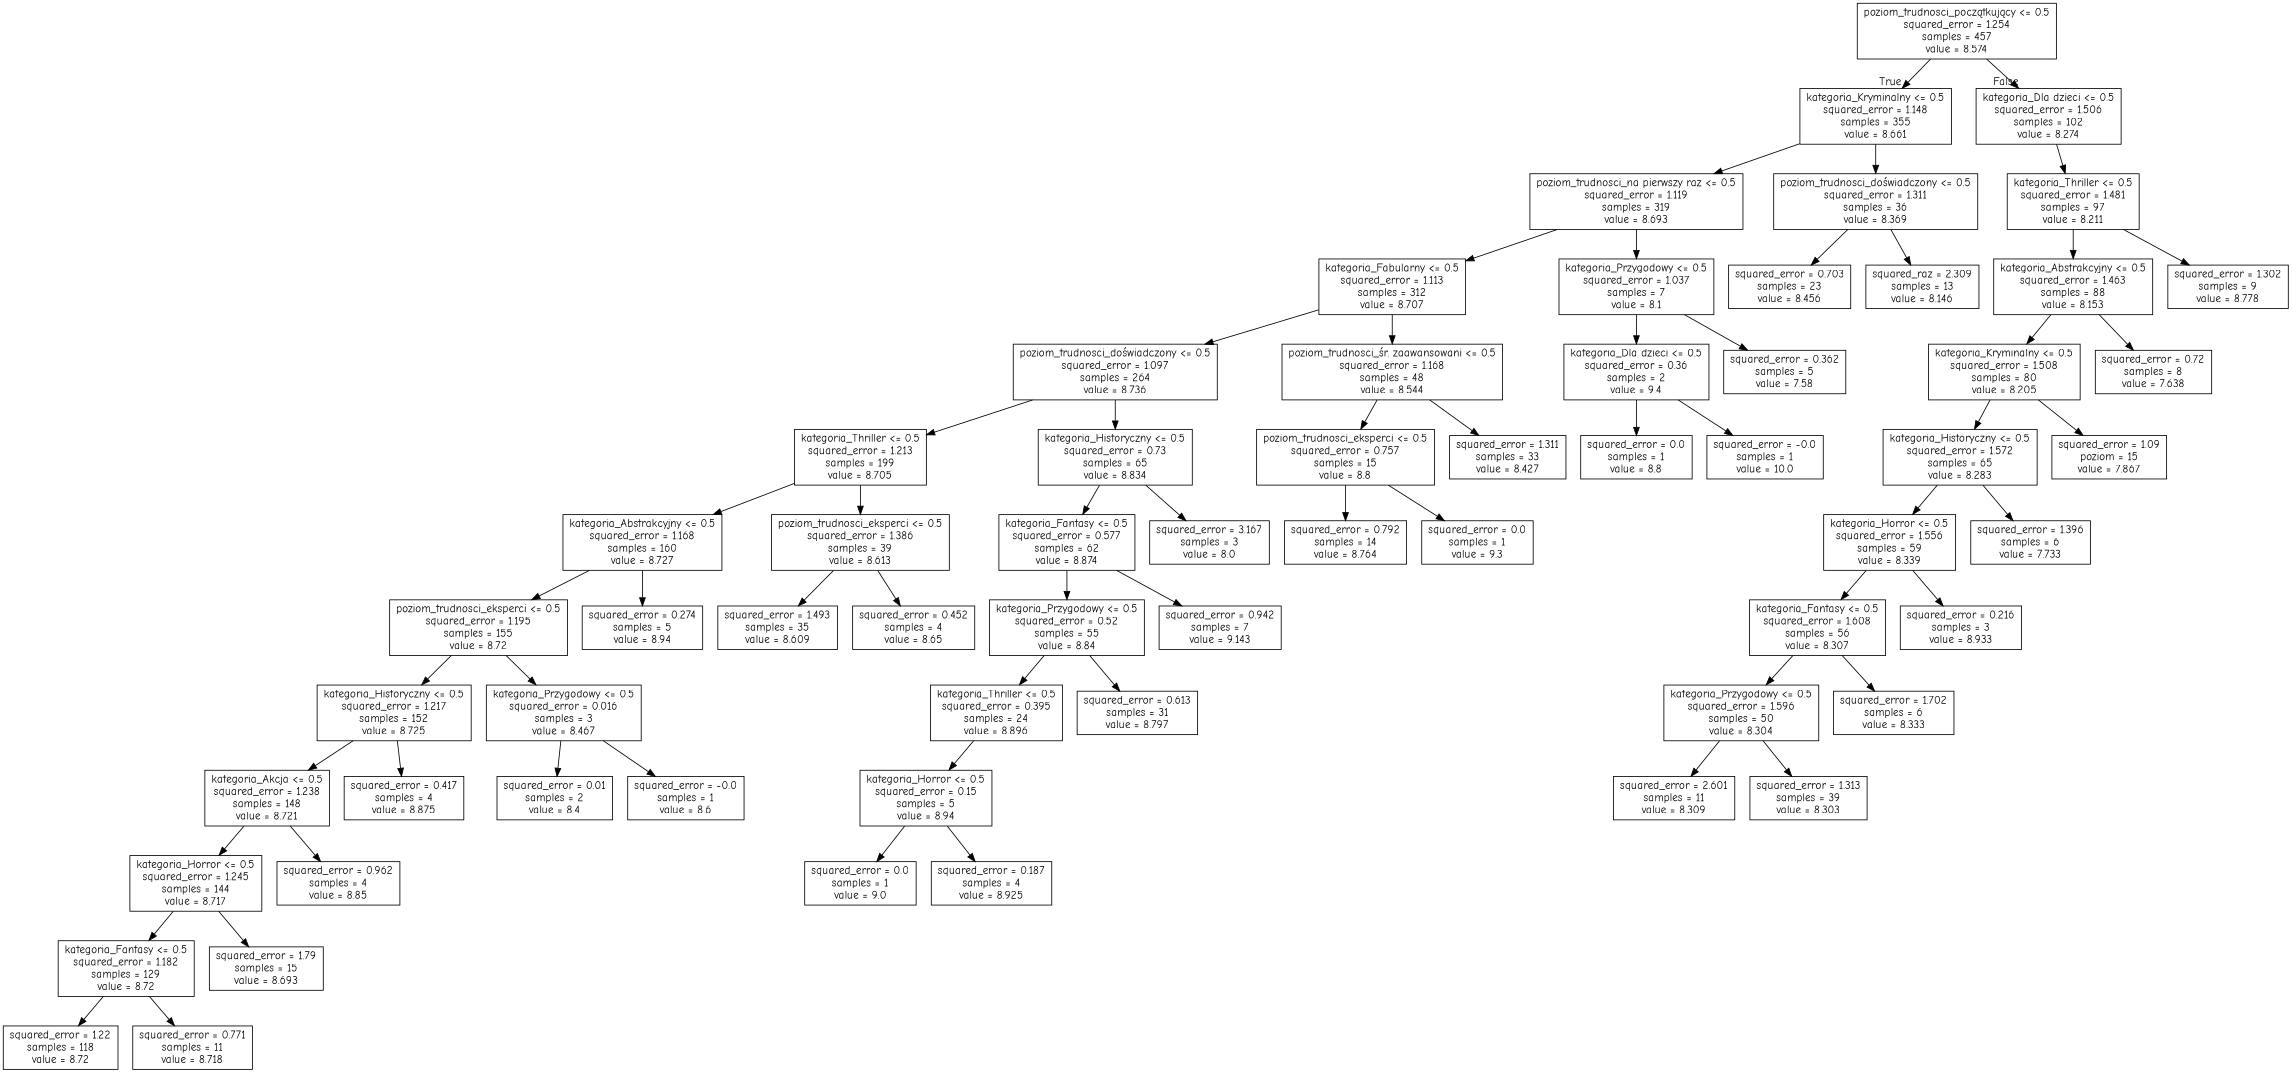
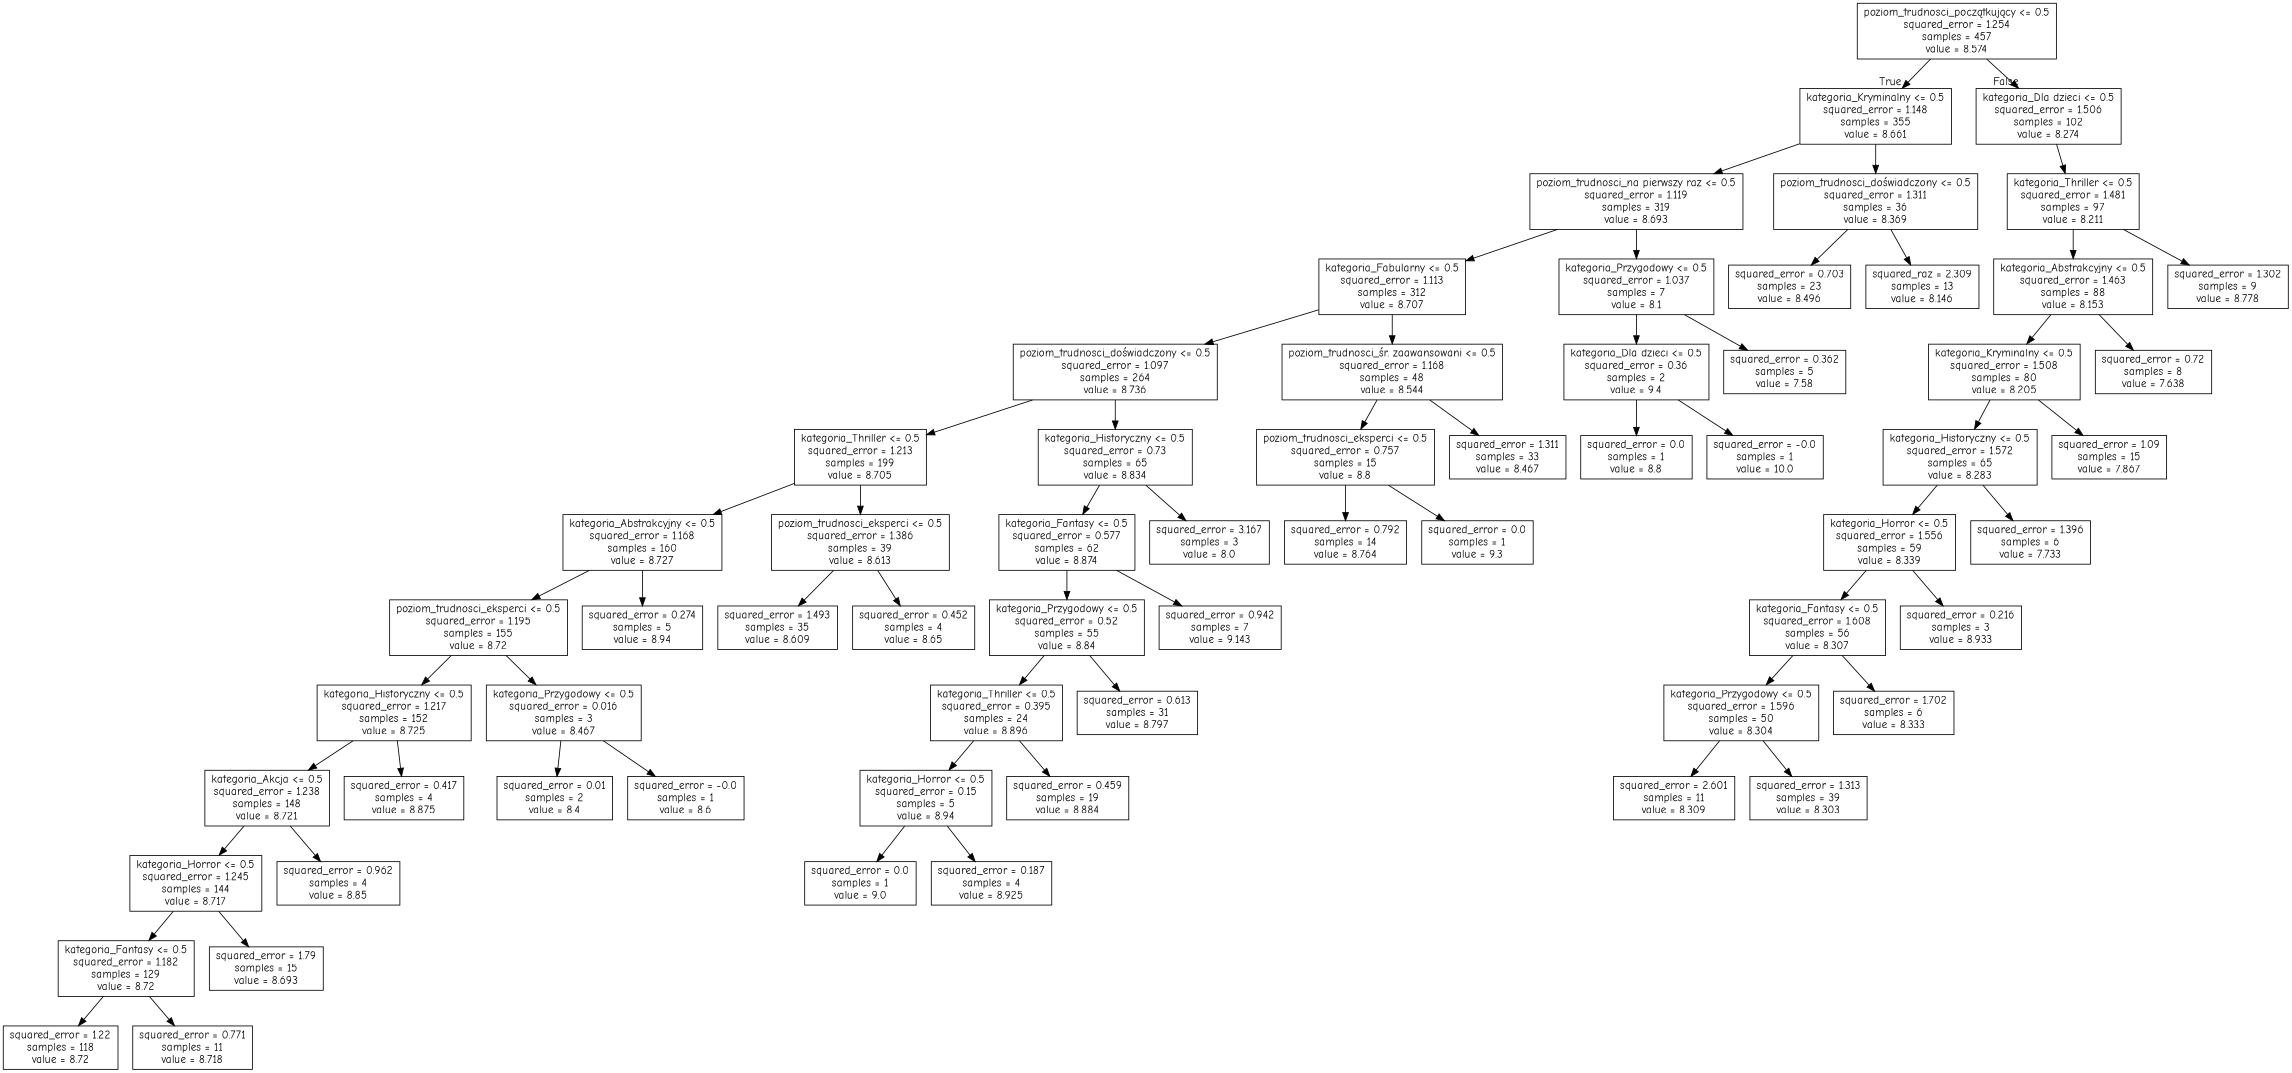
node "squared_error = 0.703 samples = 23 value = 8.456": label "squared_error = 0.703 samples = 23 value = 8.456" -> "squared_error = 0.703 samples = 23 value = 8.496"
node "squared_error = 1.311 samples = 33 value = 8.427": label "squared_error = 1.311 samples = 33 value = 8.427" -> "squared_error = 1.311 samples = 33 value = 8.467"
node "squared_error = 1.09 poziom = 15 value = 7.867": label "squared_error = 1.09 poziom = 15 value = 7.867" -> "squared_error = 1.09 samples = 15 value = 7.867"
node "squared_error = 0.459 samples = 19 value = 8.884": added
